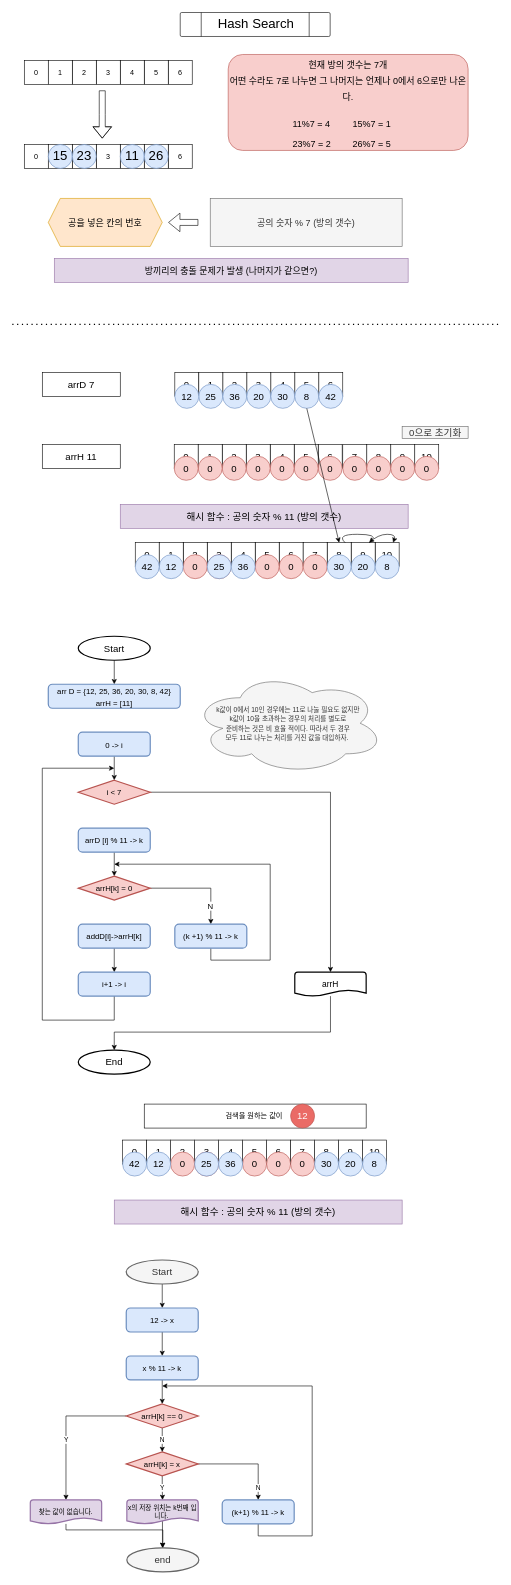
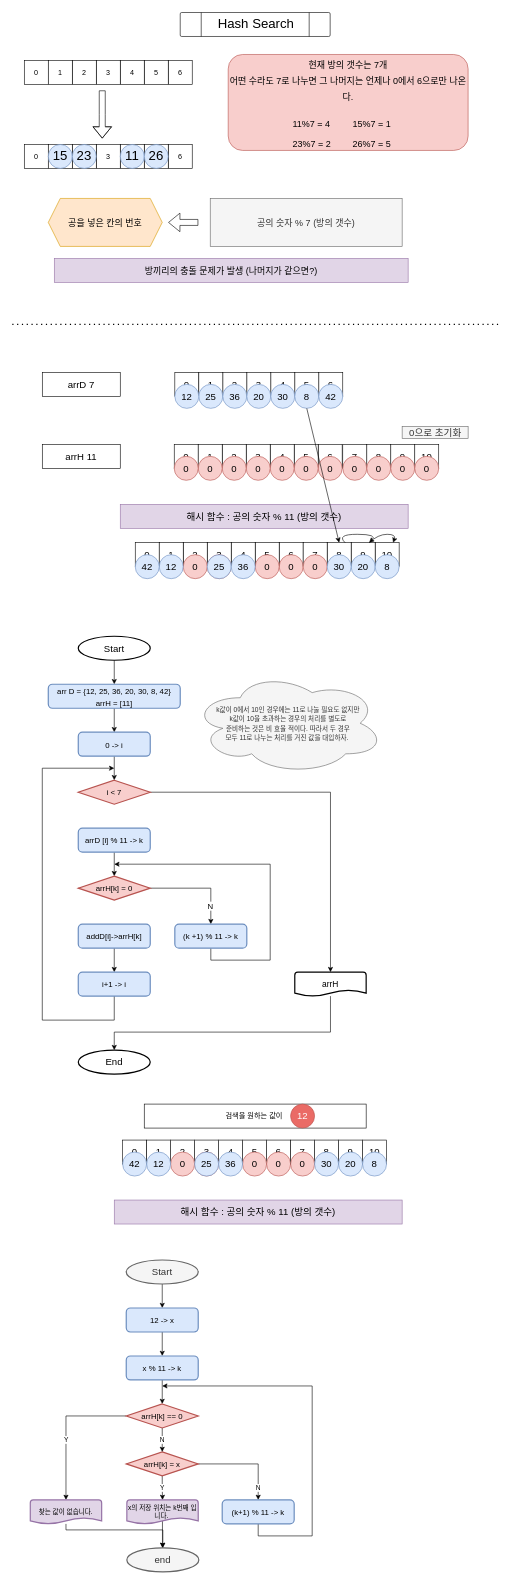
edge "arr D = {12, 25, 36, 20, 30, 8, 42} arrH = [11]" -> "0 -> i": added
